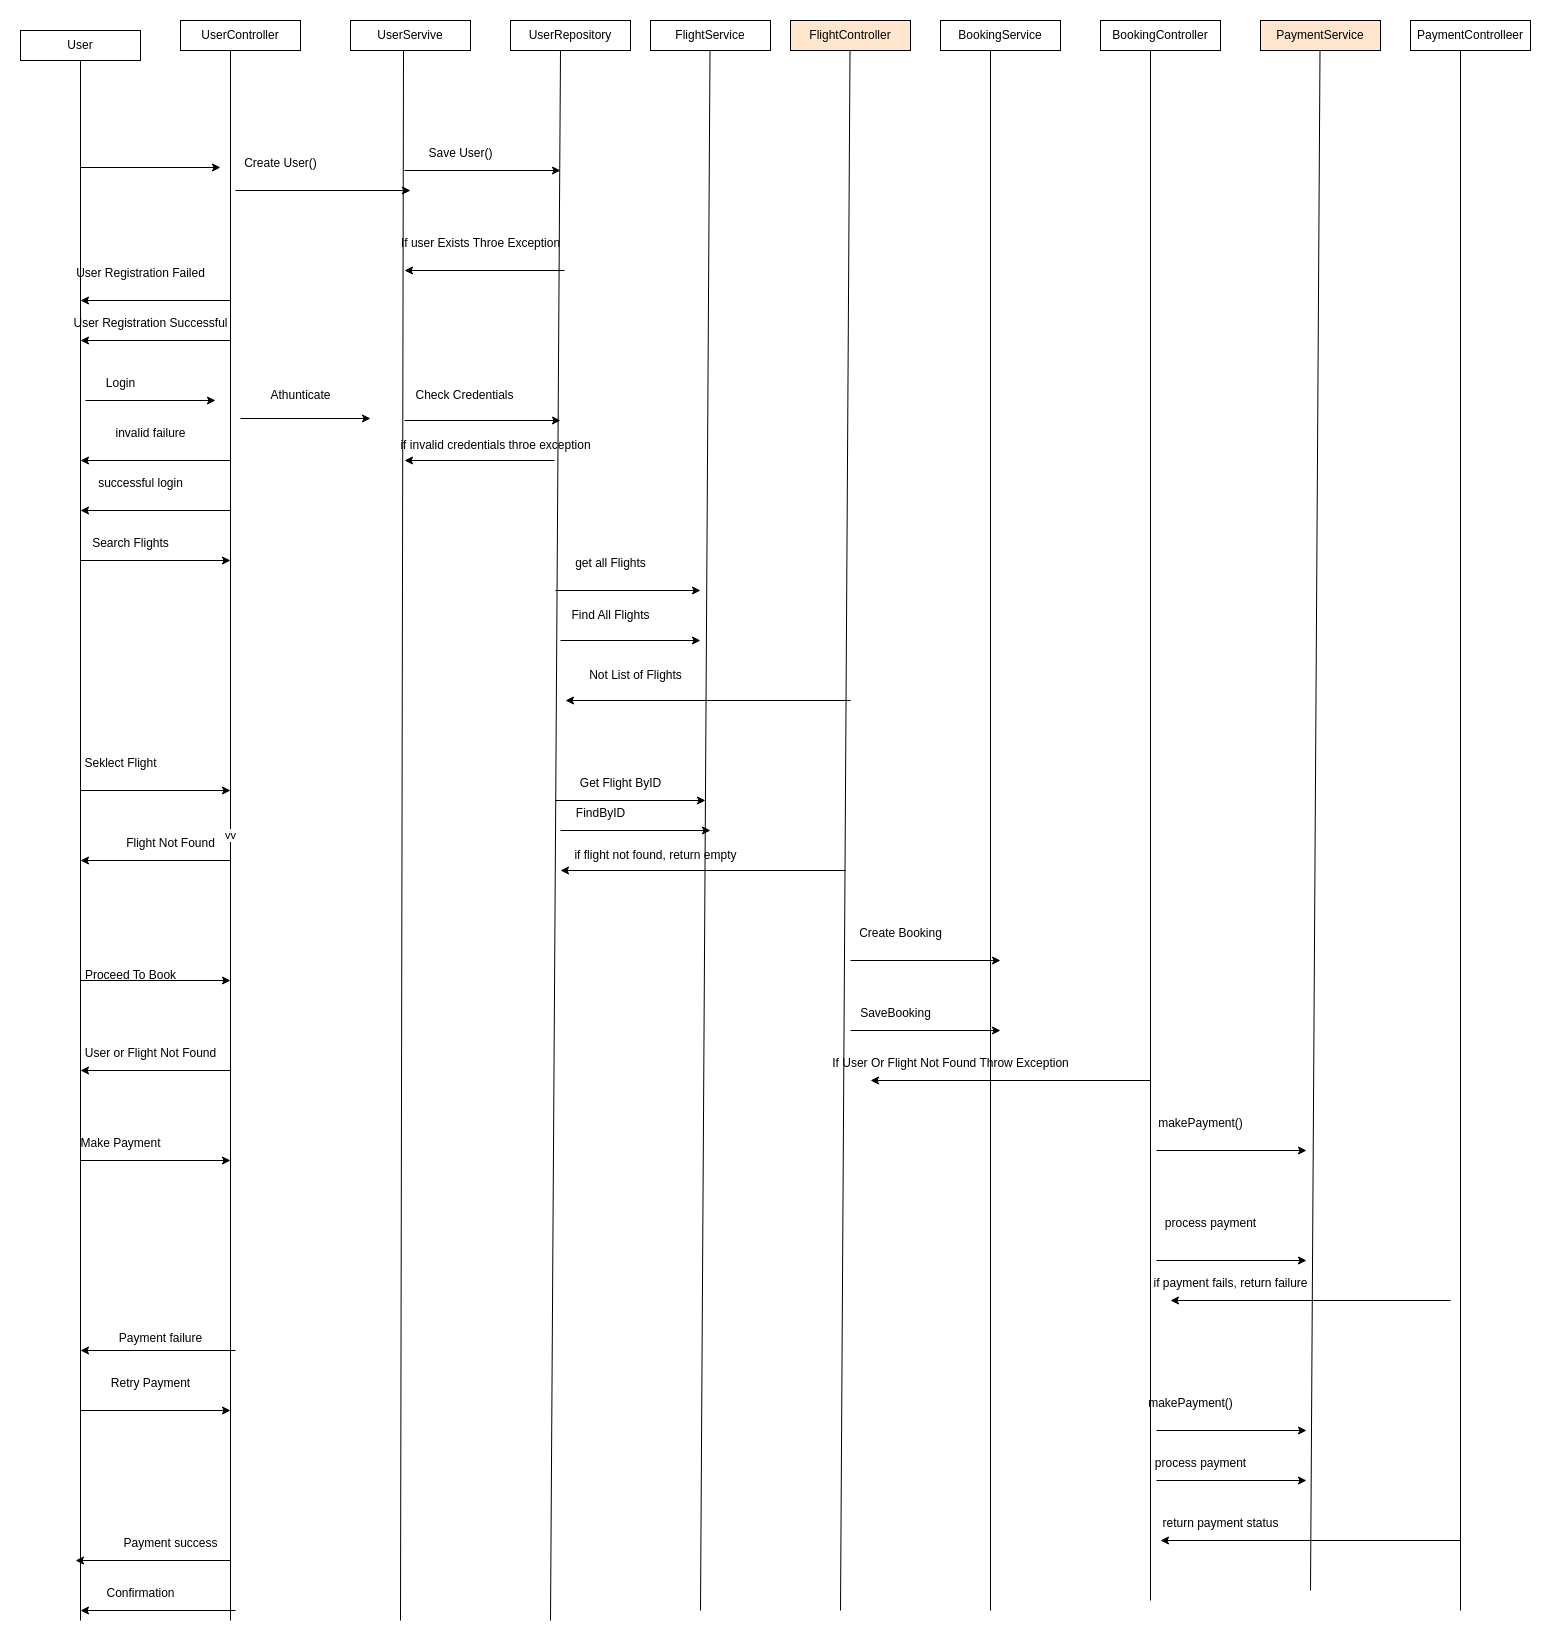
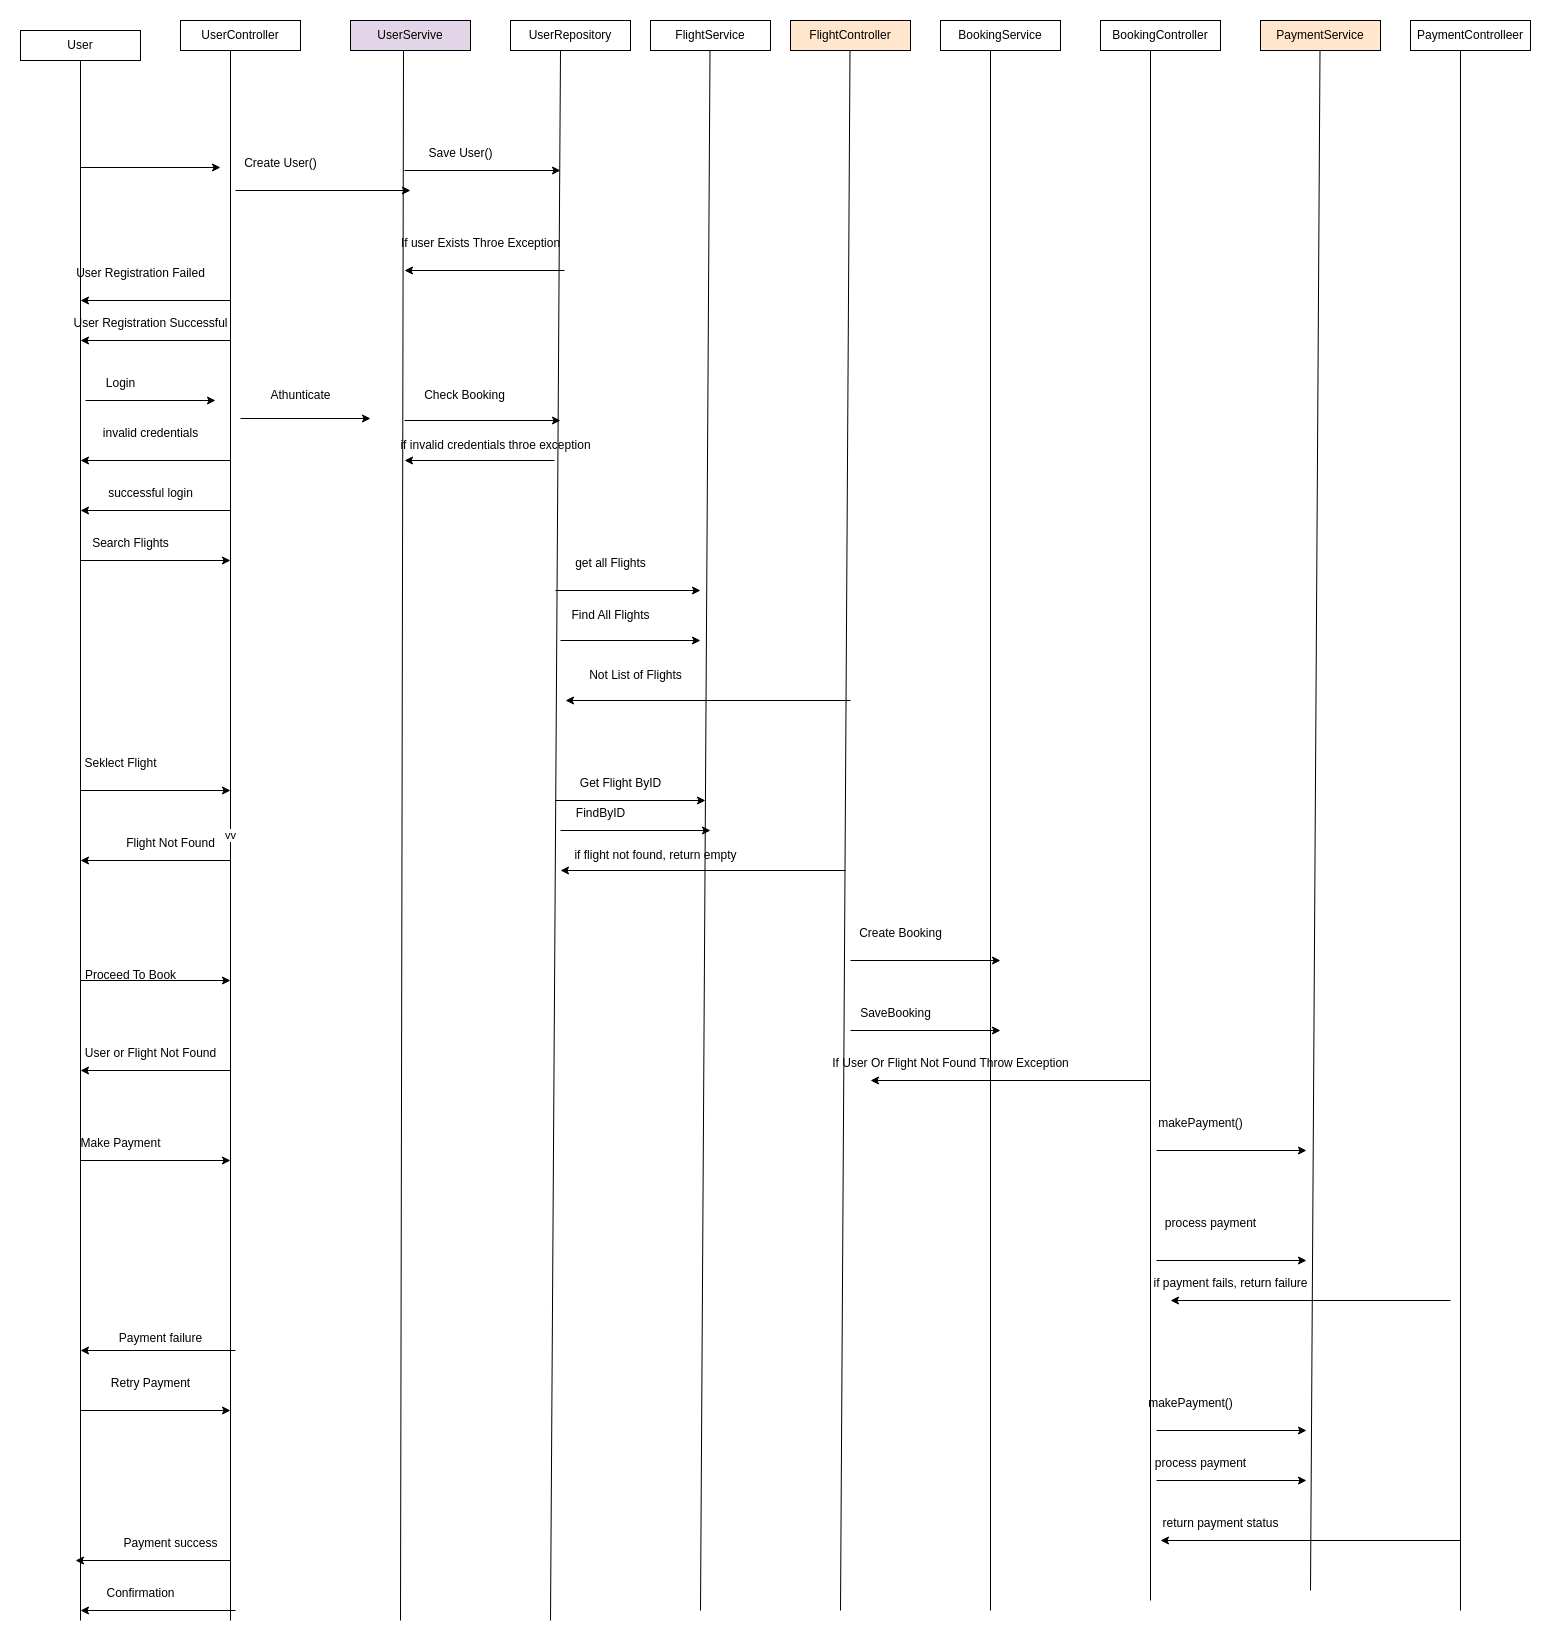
node "UserServive": fillcolor #ffffff -> #e1d5e7
node "Check Credentials": label "Check Credentials" -> "Check Booking"
node "invalid failure": label "invalid failure" -> "invalid credentials"
node "successful login": moved (141, 484) -> (151, 494)
